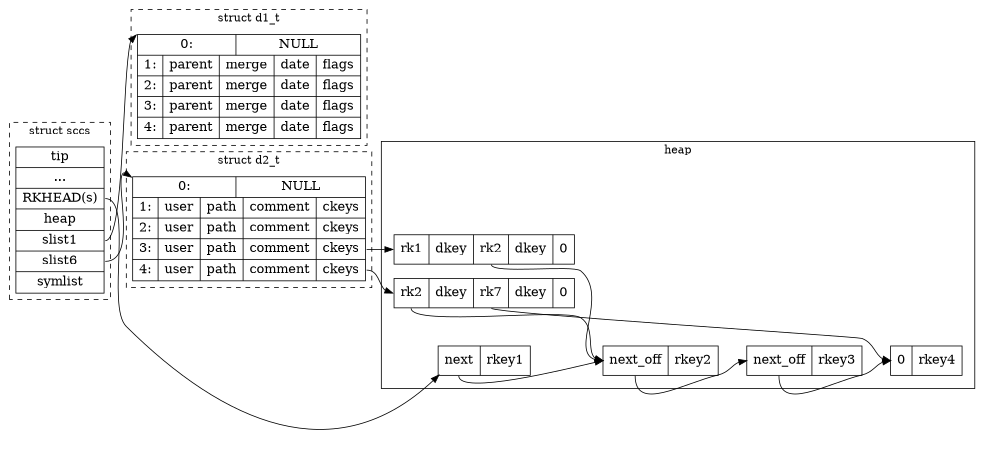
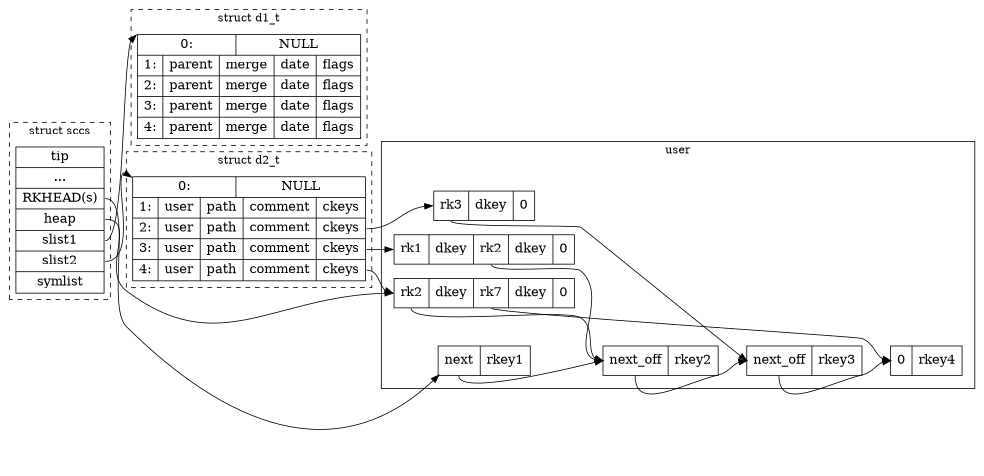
cluster "heap": label "heap" -> "user"
node "rk3": added
node "tip": text "slist6" -> "slist2"
edge "tip" -> "rk2": added
